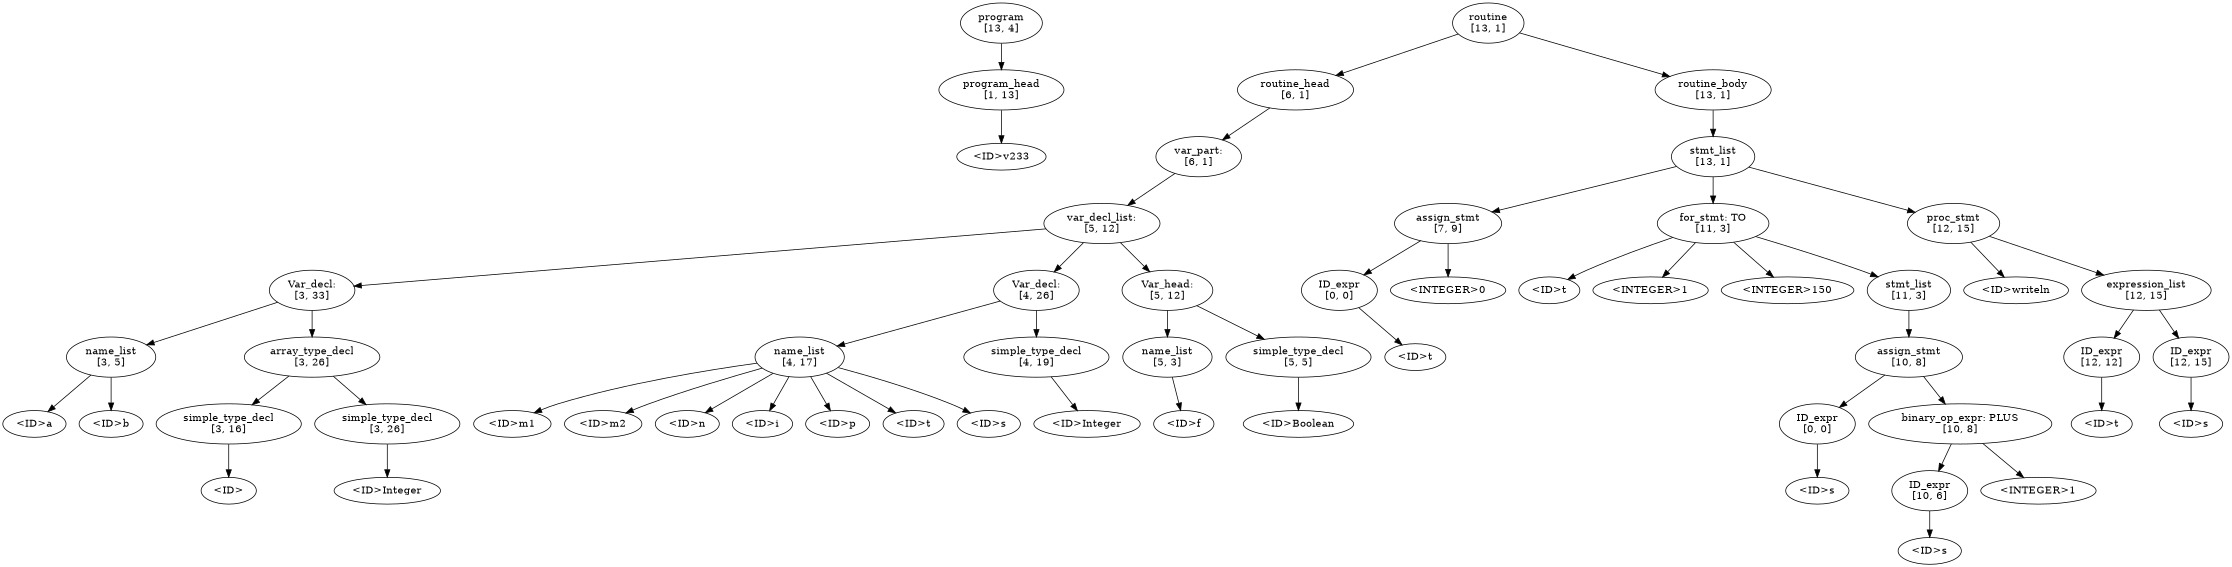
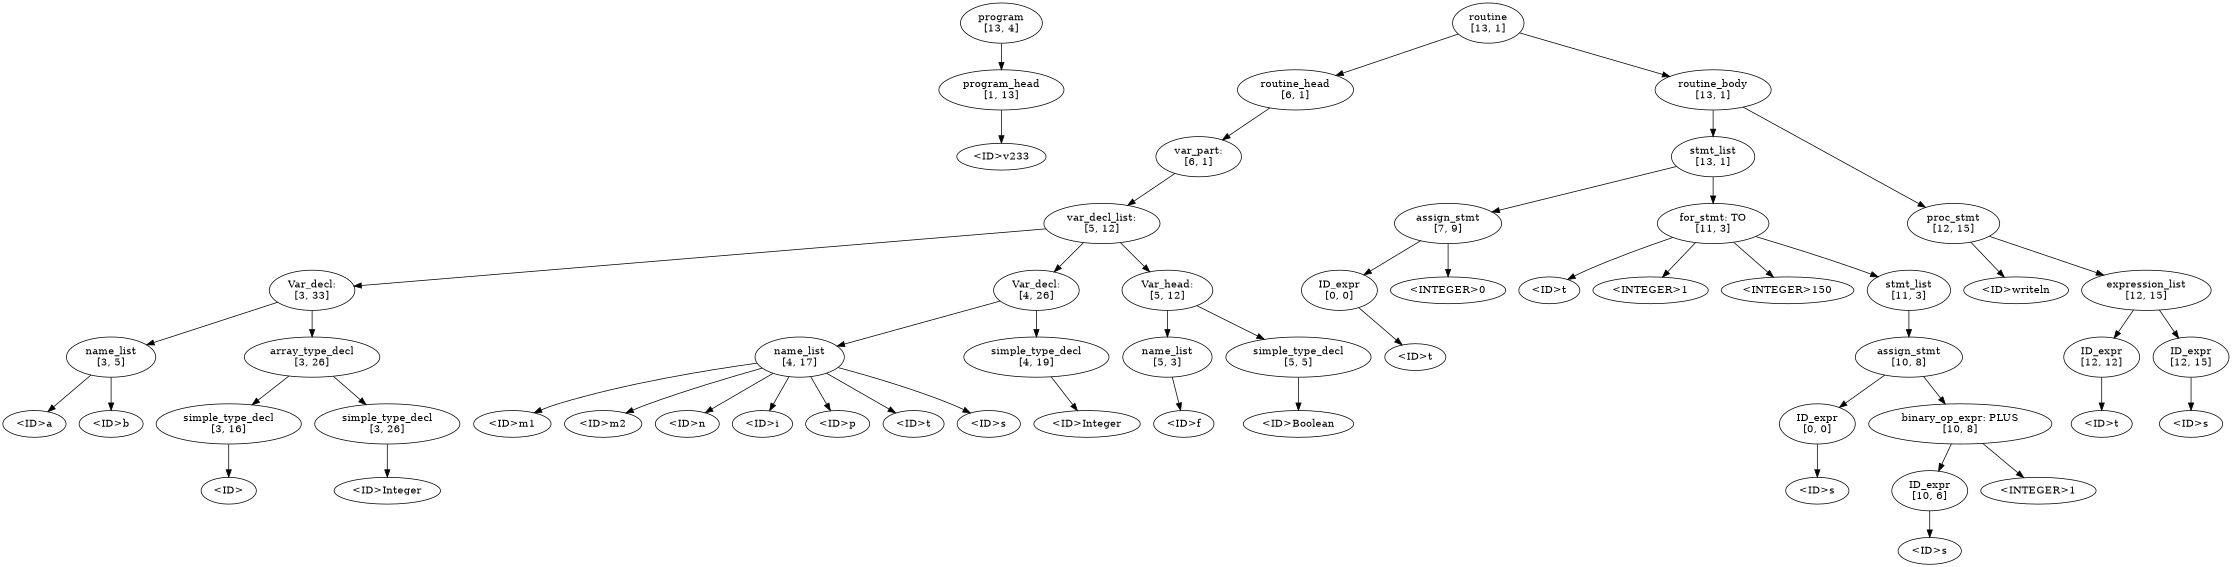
edge "stmt_list [13, 1]" -> "proc_stmt [12, 15]": now "routine_body [13, 1]" -> "proc_stmt [12, 15]"
